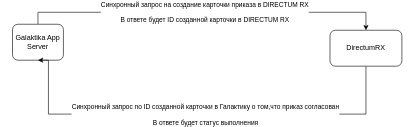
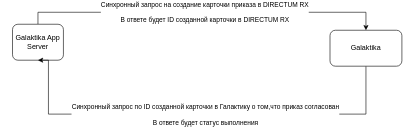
node "DirectumRX": label "DirectumRX" -> "Galaktika"
